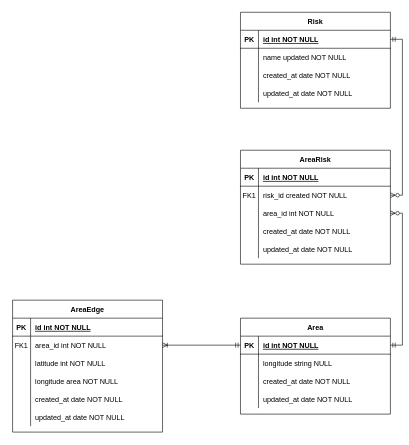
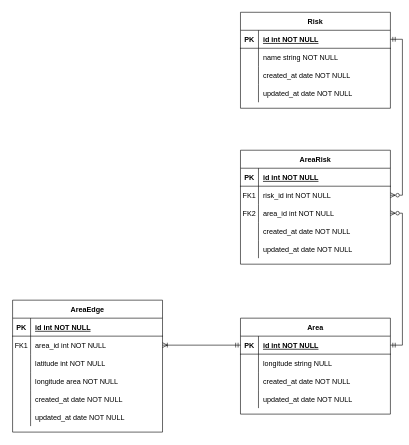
node "name updated NOT NULL": label "name updated NOT NULL" -> "name string NOT NULL"
node "risk_id created NOT NULL": label "risk_id created NOT NULL" -> "risk_id int NOT NULL"
node "FK2": added
